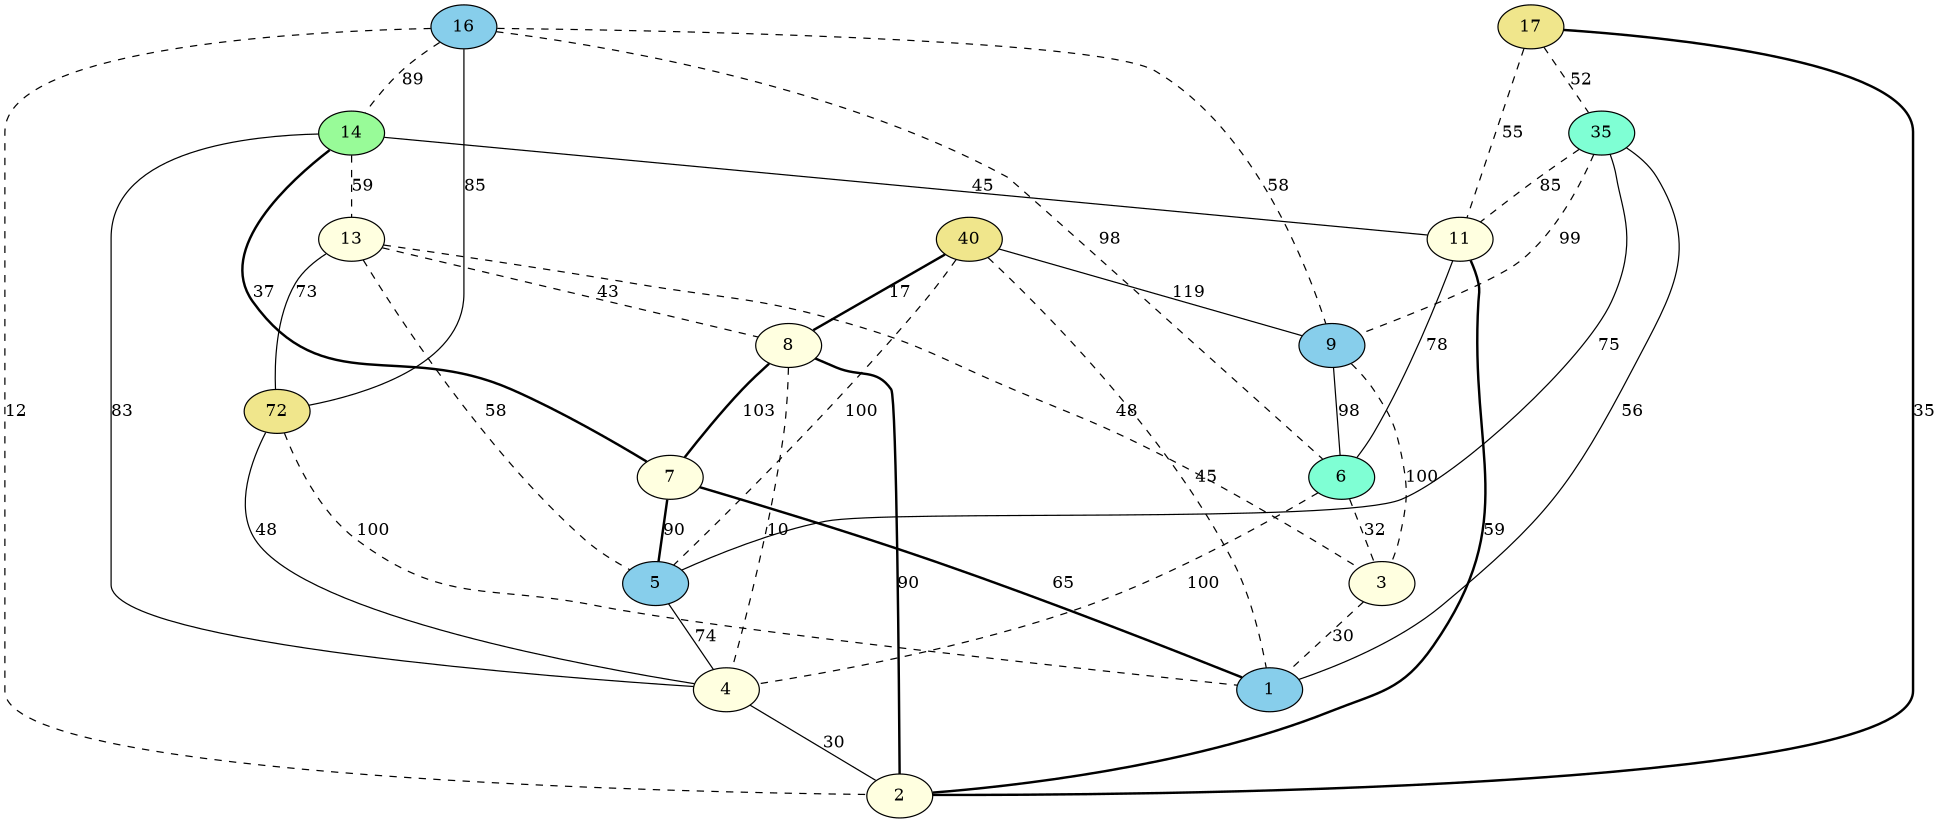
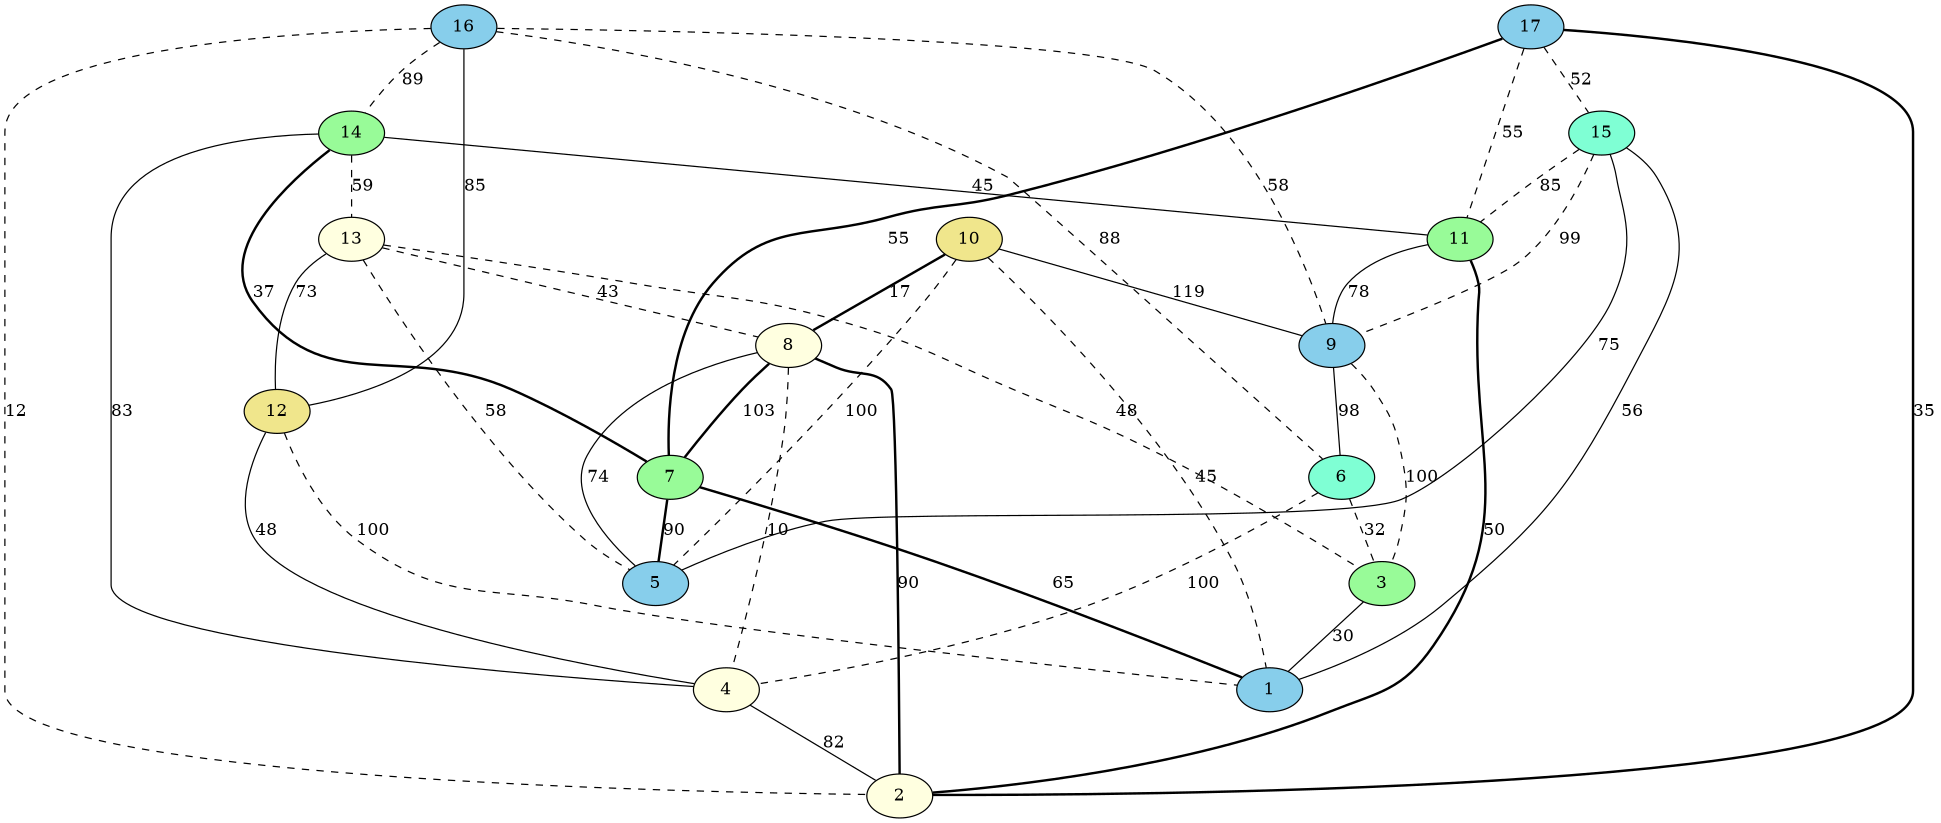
node "17": fillcolor khaki -> skyblue
node "35": label "35" -> "15"
edge "17" -- "7": added, label "55"
node "40": label "40" -> "10"
edge "16" -- "6": label "98" -> "88"
node "11": fillcolor lightyellow -> palegreen
edge "11" -- "6": now "11" -- "9"
node "72": label "72" -> "12"
node "7": fillcolor lightyellow -> palegreen
edge "11" -- "2": label "59" -> "50"
node "3": fillcolor lightyellow -> palegreen
edge "5" -- "4": now "5" -- "8"
edge "3" -- "1": style dashed -> solid
edge "4" -- "2": label "30" -> "82"
